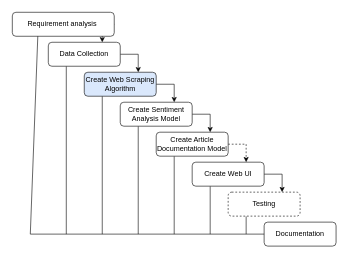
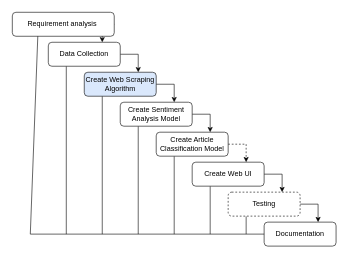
node "Create Article Documentation Model": label "Create Article Documentation Model" -> "Create Article Classification Model"
edge "Testing" -> "Documentation": added
